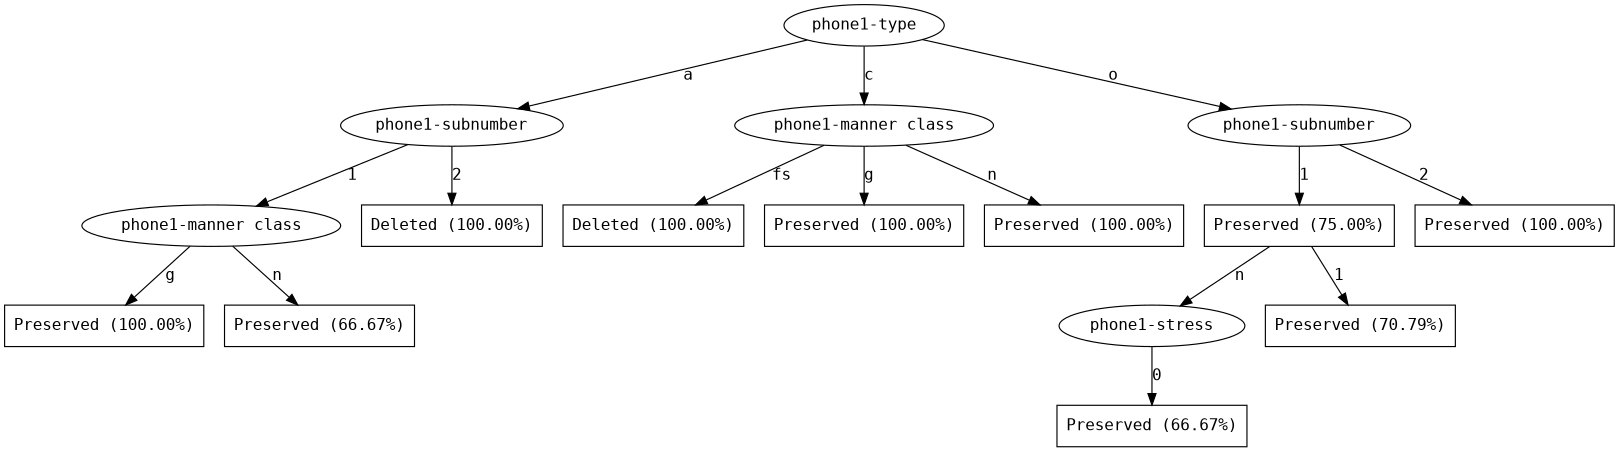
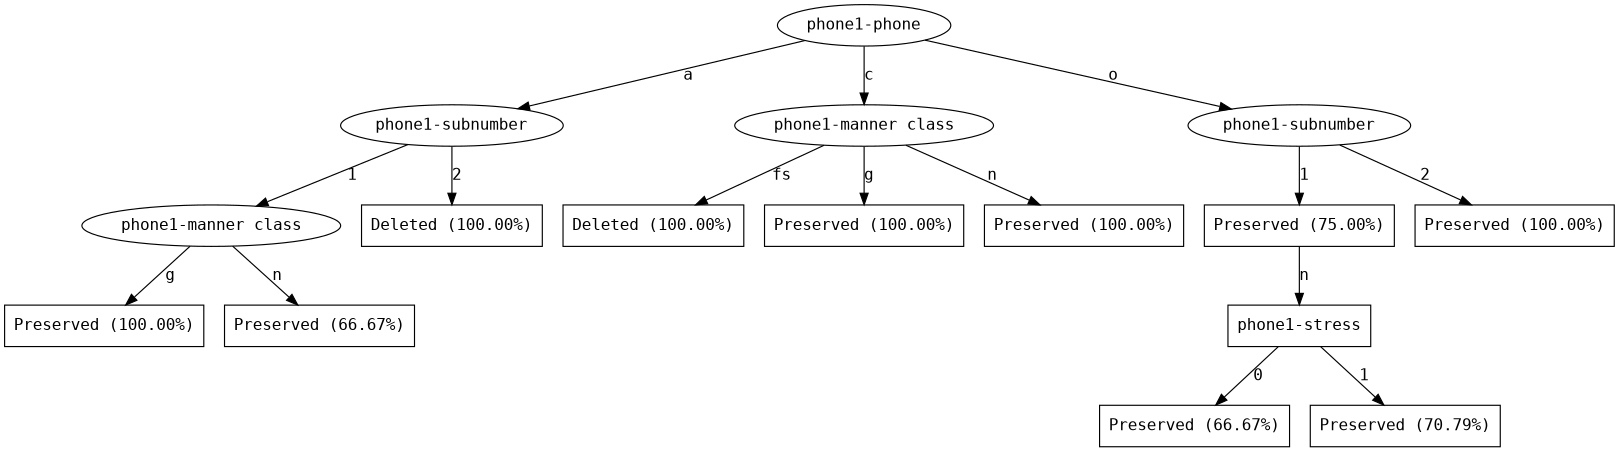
node "phone1-type": label "phone1-type" -> "phone1-phone"
edge "Preserved (75.00%)" -> "Preserved (70.79%)": now "phone1-stress" -> "Preserved (70.79%)"
node "phone1-stress": shape ellipse -> box
